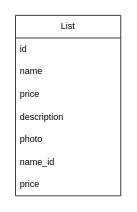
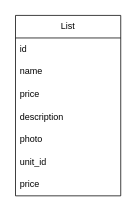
node "name_id": label "name_id" -> "unit_id"
